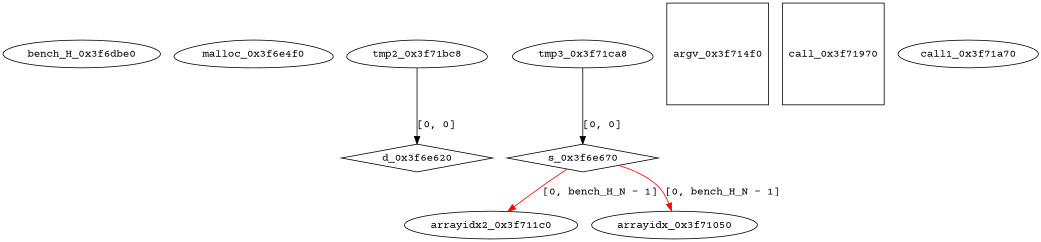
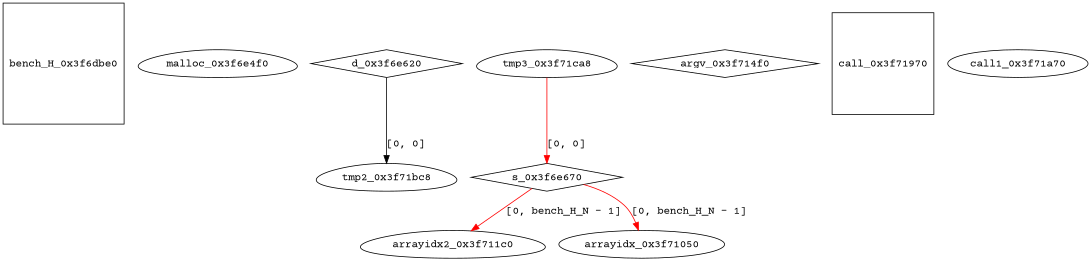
node "bench_H_0x3f6dbe0": shape ellipse -> square
node "argv_0x3f714f0": shape square -> diamond
edge "tmp2_0x3f71bc8" -> "d_0x3f6e620": reversed
edge "tmp3_0x3f71ca8" -> "s_0x3f6e670": color black -> red
node "arrayidx2_0x3f711c0": shape ellipse -> egg
